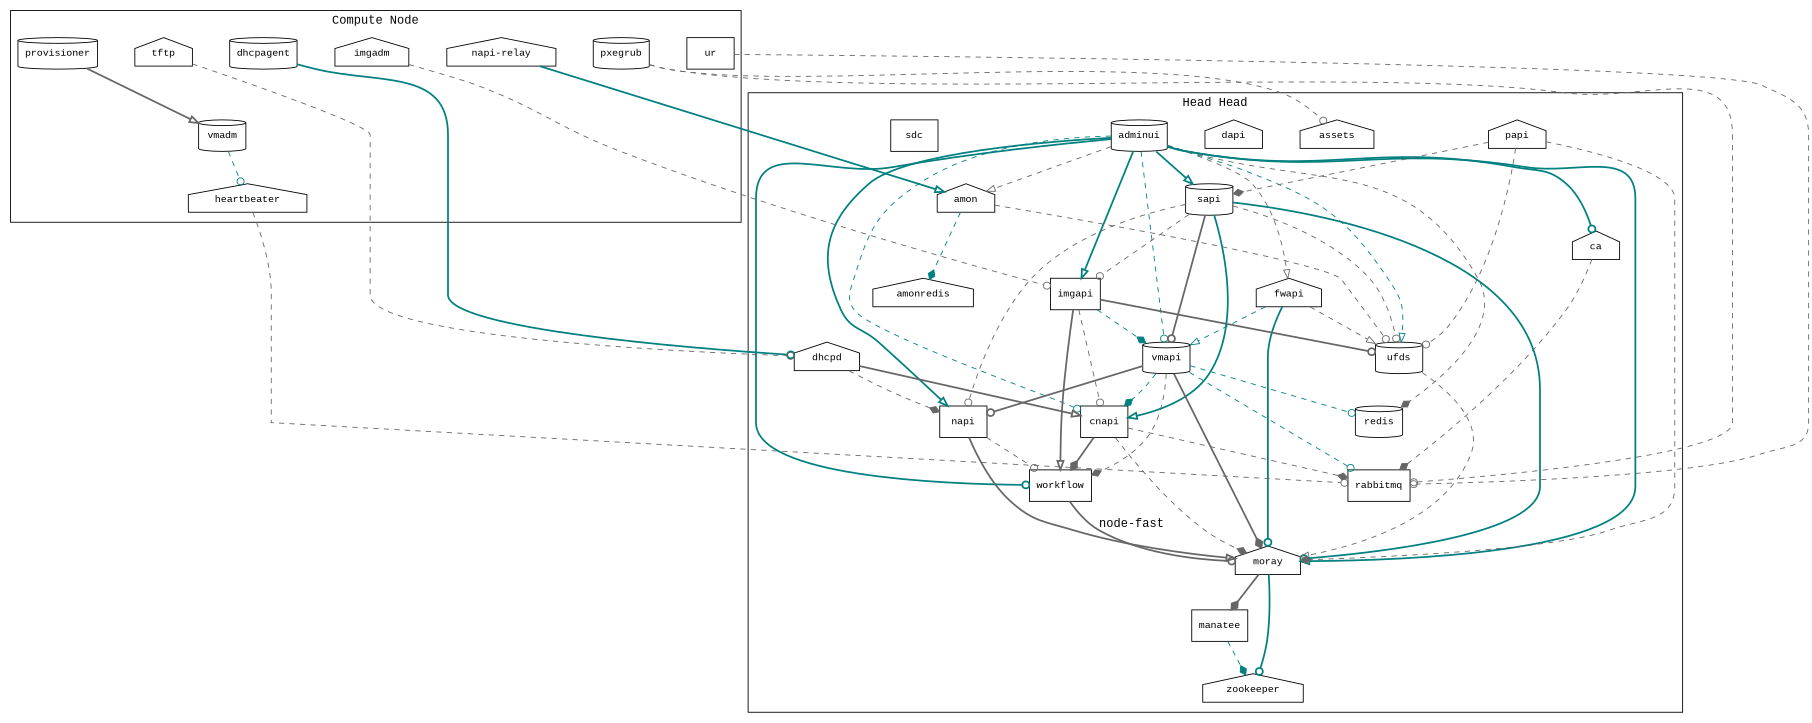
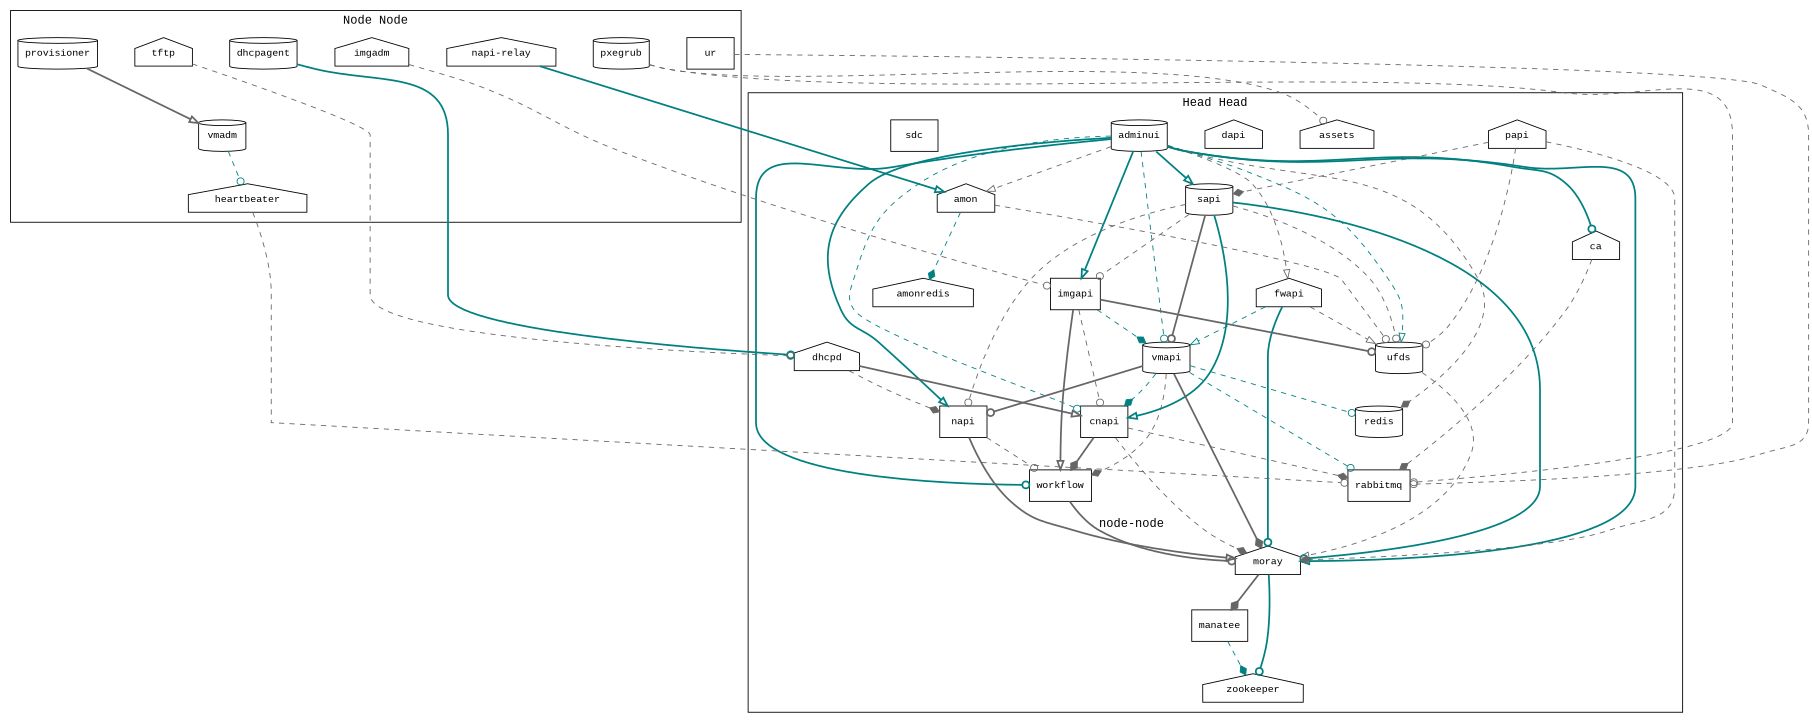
cluster "Compute Node": label "Compute Node" -> "Node Node"
edge "workflow" -> "moray": label "node-fast" -> "node-node"
